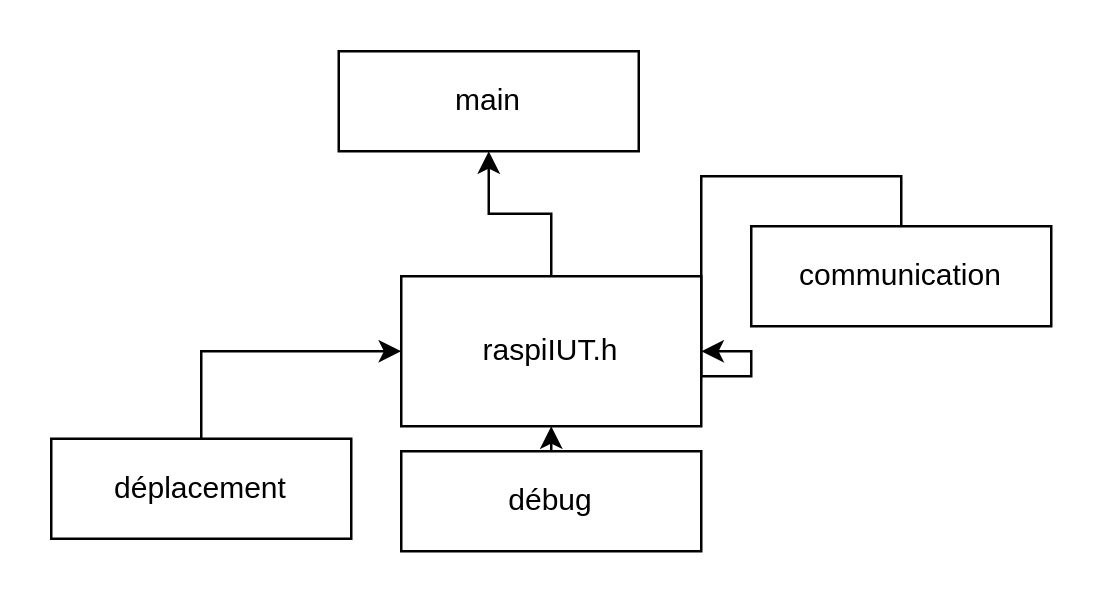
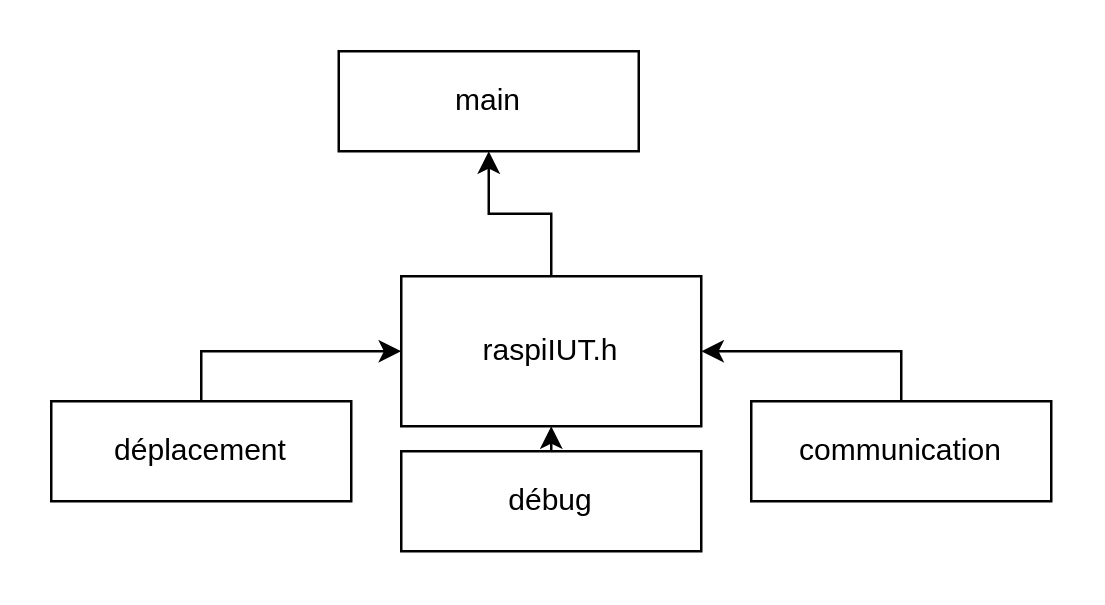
node "communication": moved (901, 276) -> (901, 451)
node "déplacement": moved (201, 489) -> (201, 451)
